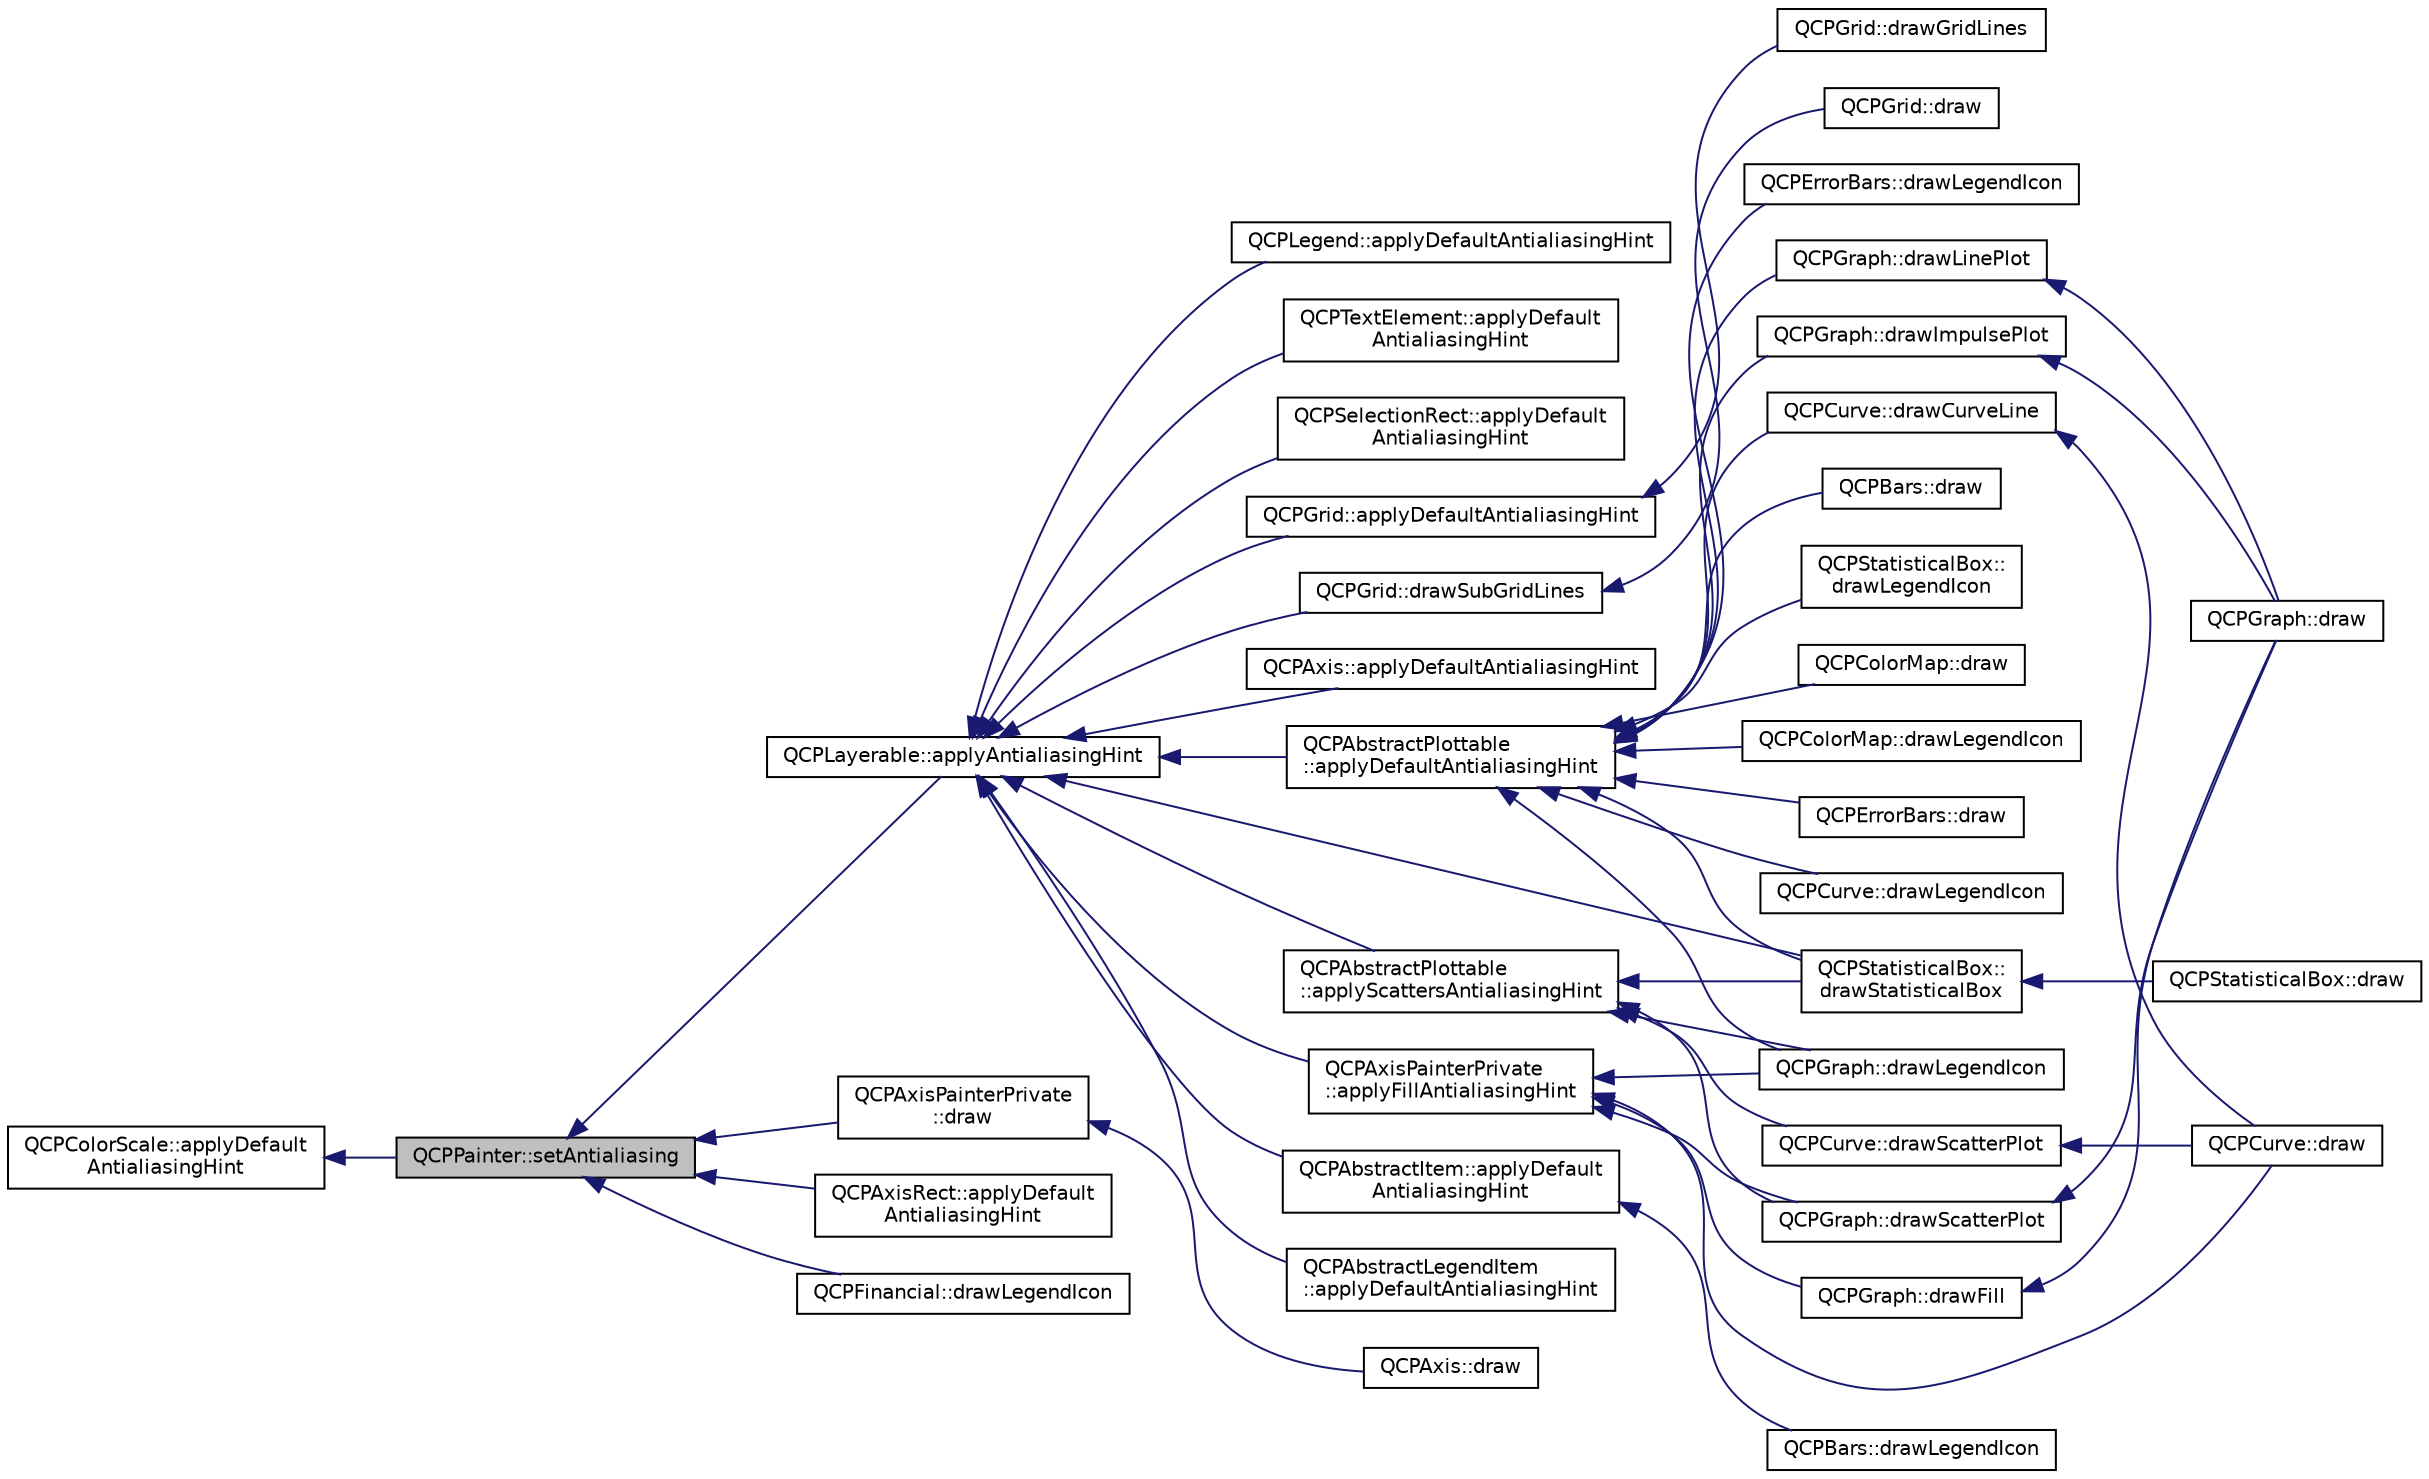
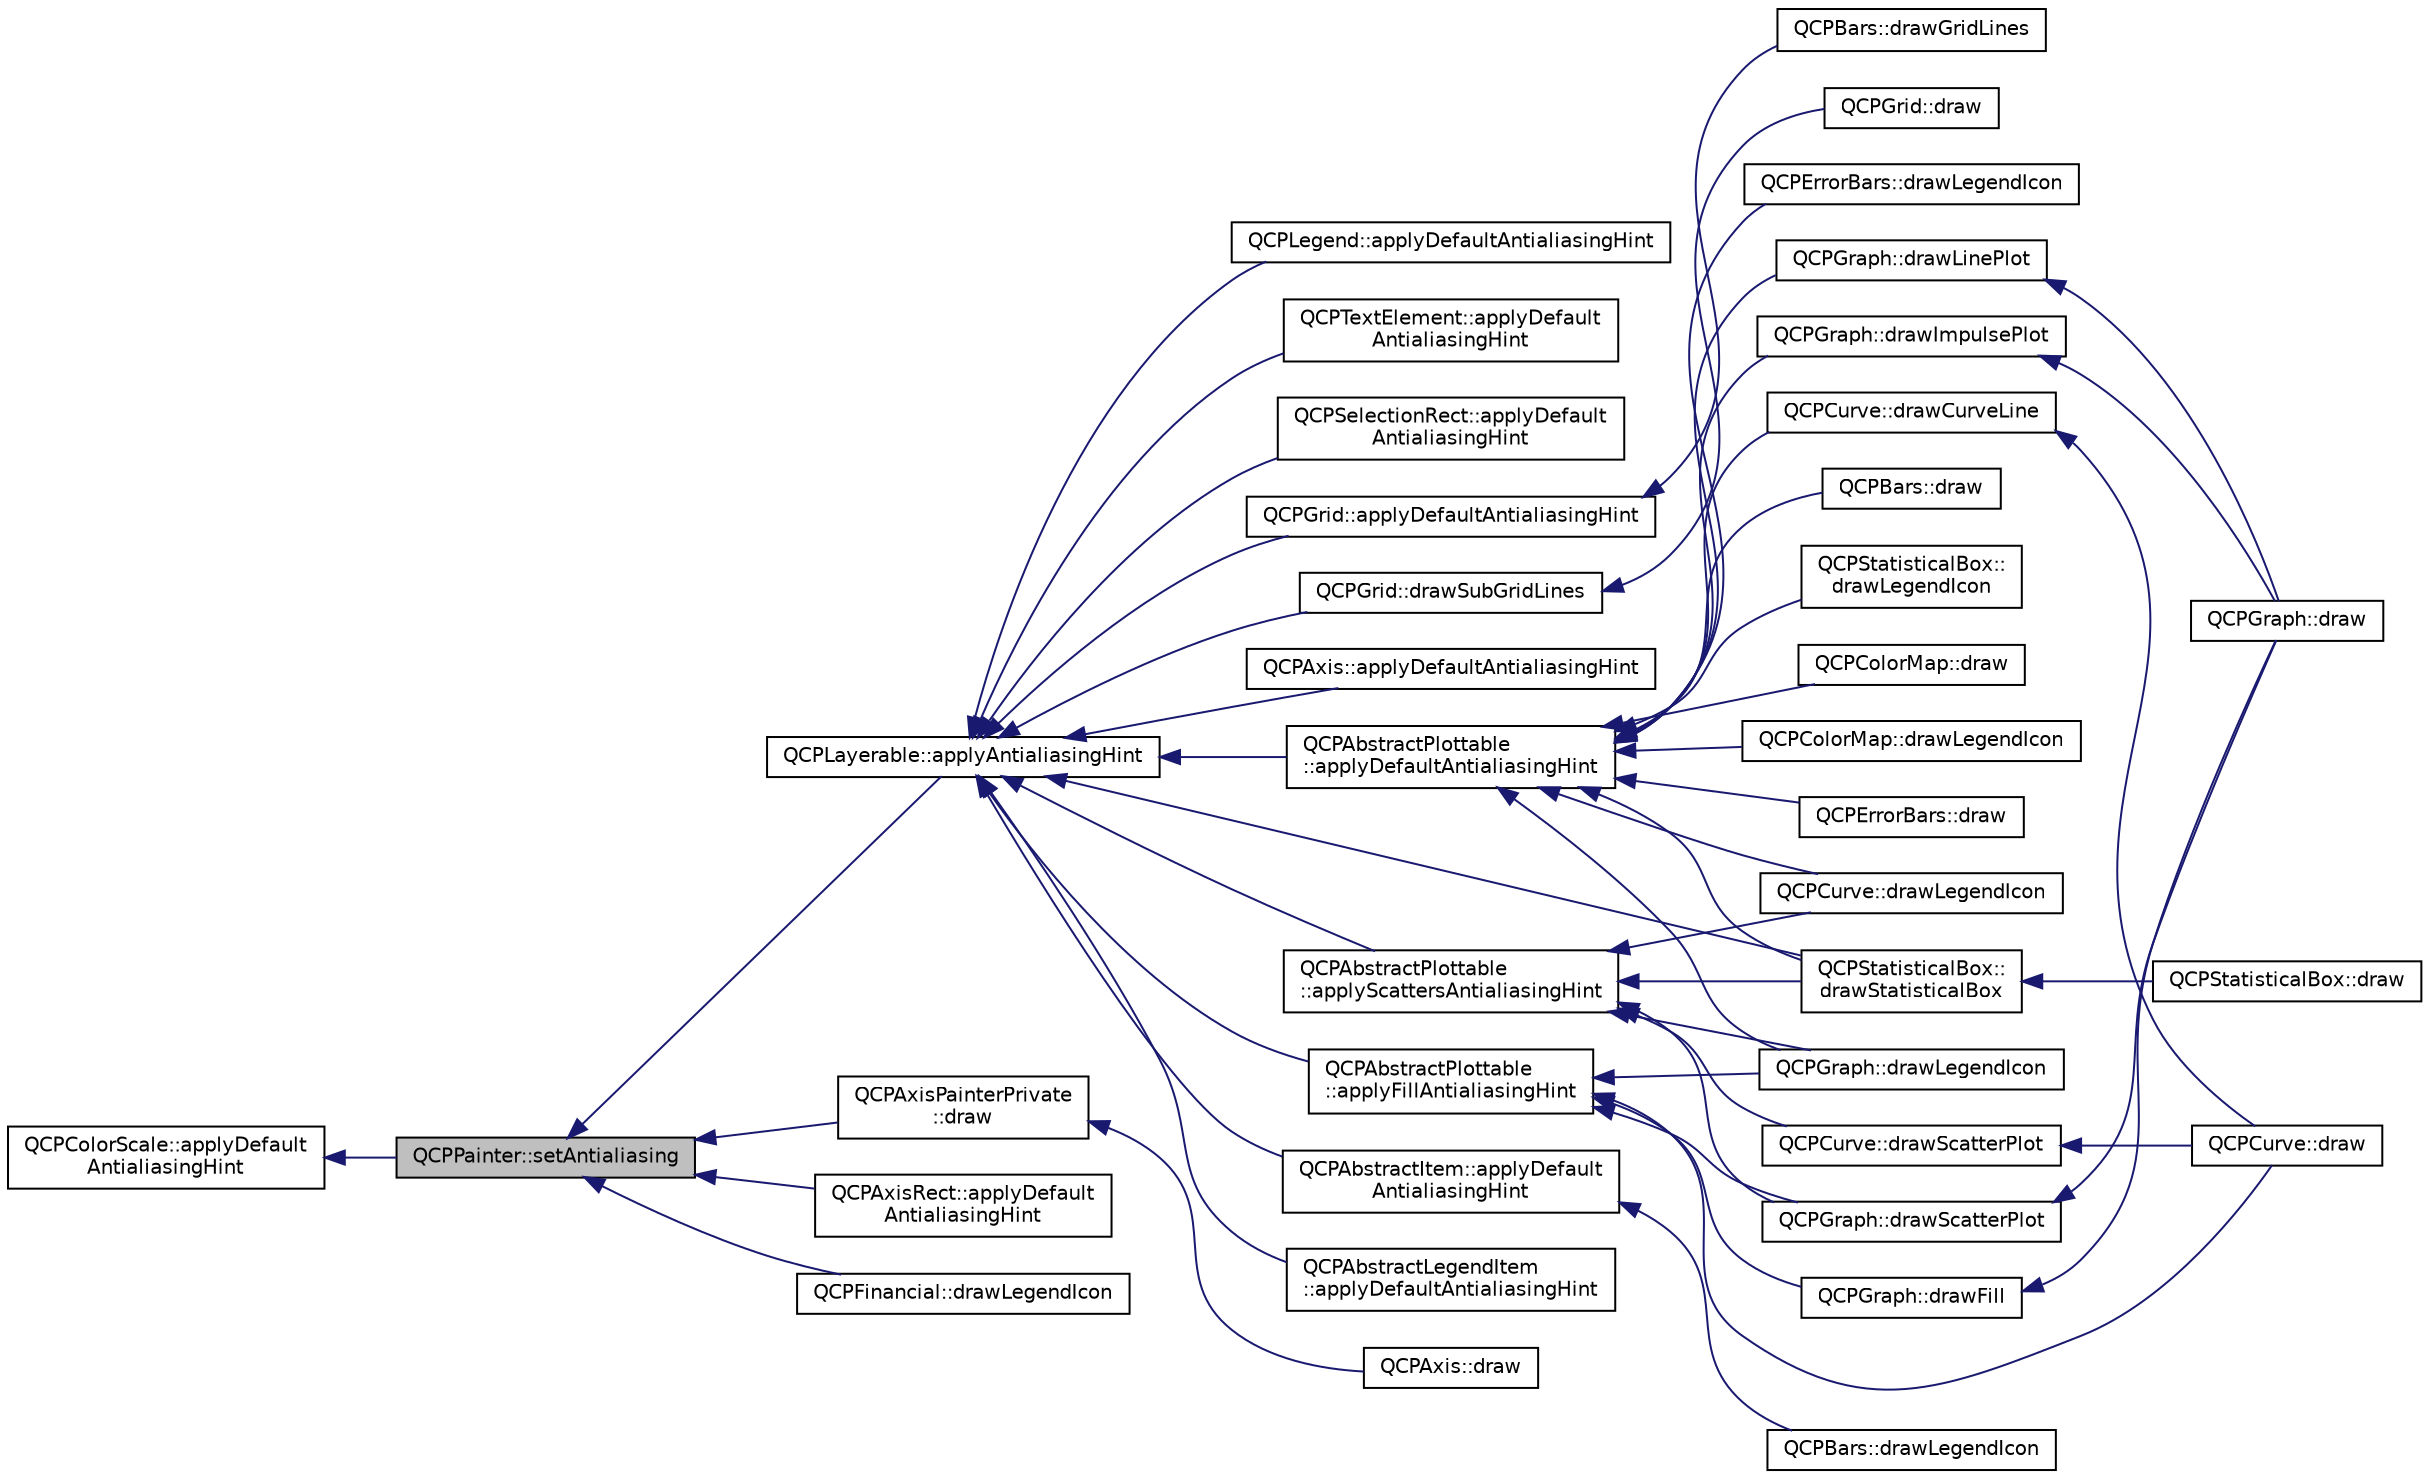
node "QCPGrid::drawGridLines": label "QCPGrid::drawGridLines" -> "QCPBars::drawGridLines"
edge "QCPCurve::drawLegendIcon" -> "QCPAbstractPlottable ::applyScattersAntialiasingHint": added
node "QCPAxisPainterPrivate ::applyFillAntialiasingHint": label "QCPAxisPainterPrivate ::applyFillAntialiasingHint" -> "QCPAbstractPlottable ::applyFillAntialiasingHint"
